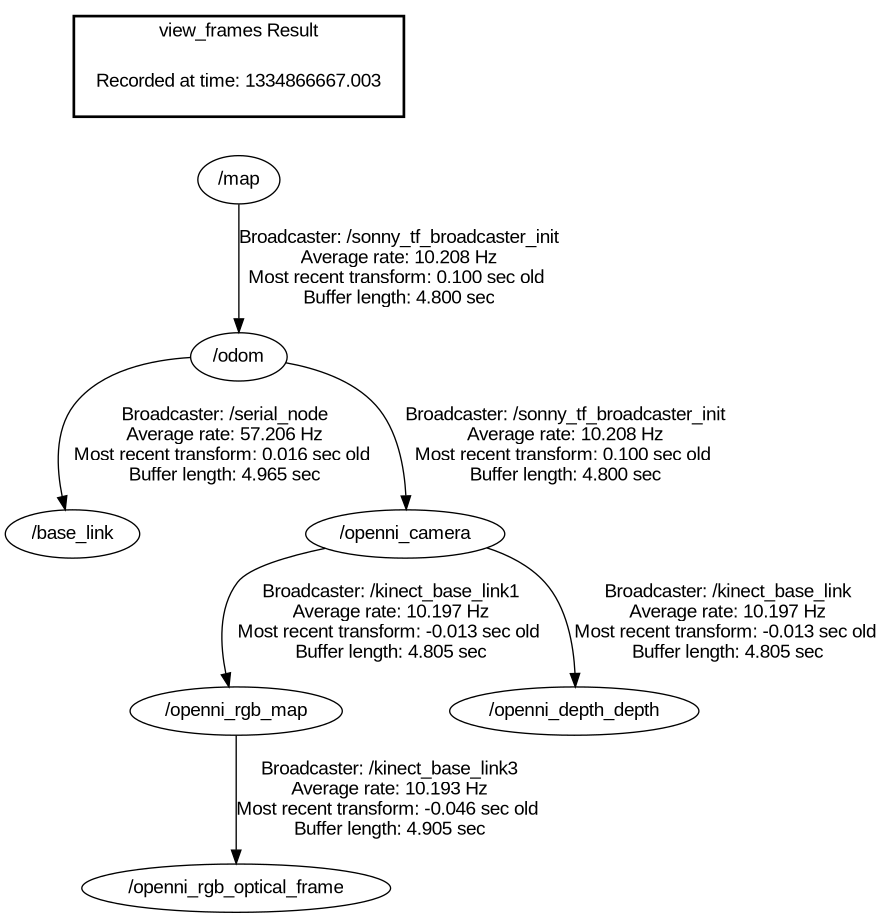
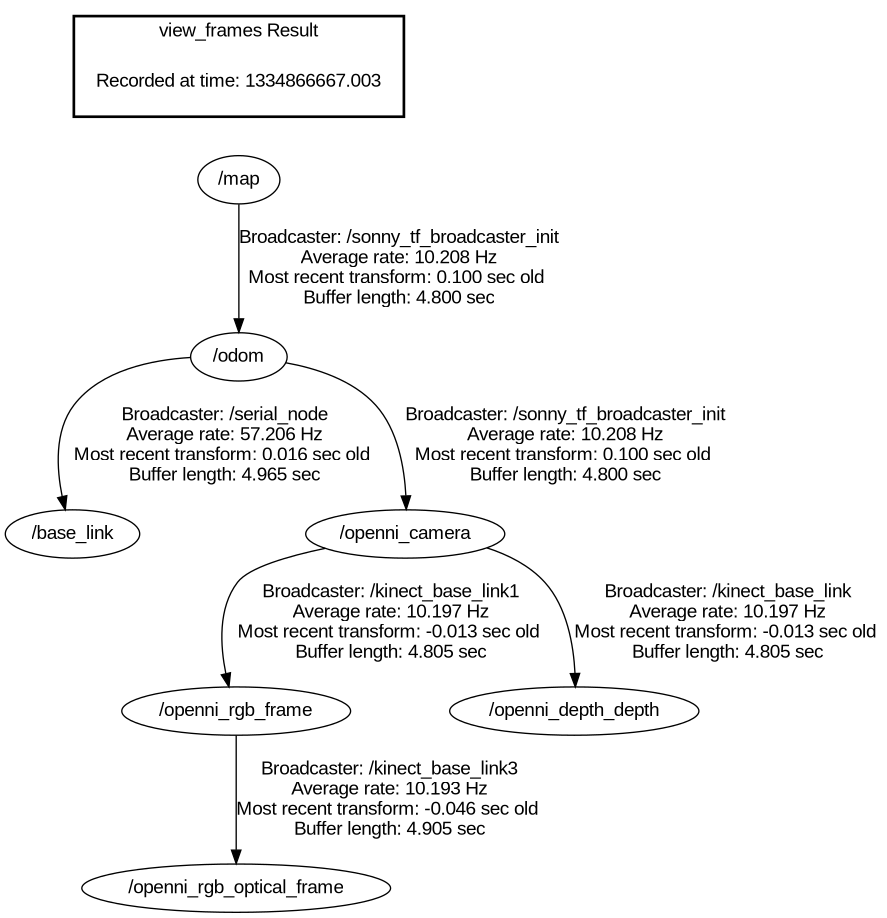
node "/openni_rgb_map": label "/openni_rgb_map" -> "/openni_rgb_frame"
